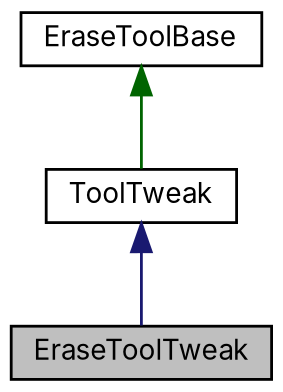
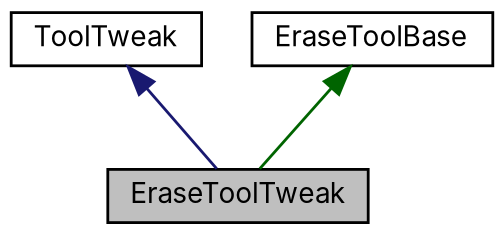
edge "ToolTweak" -> "EraseToolBase": now "EraseToolTweak" -> "EraseToolBase"
